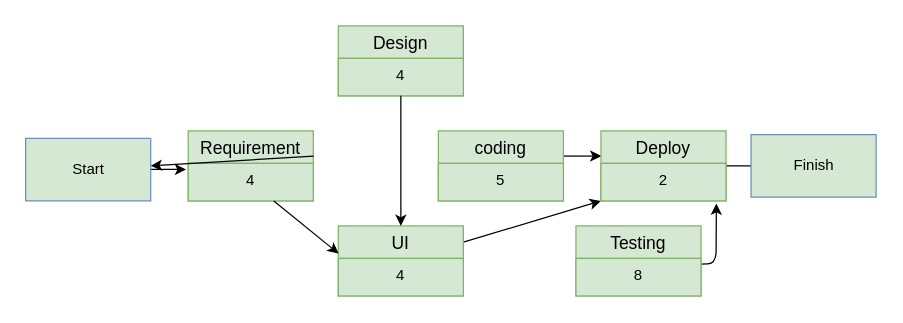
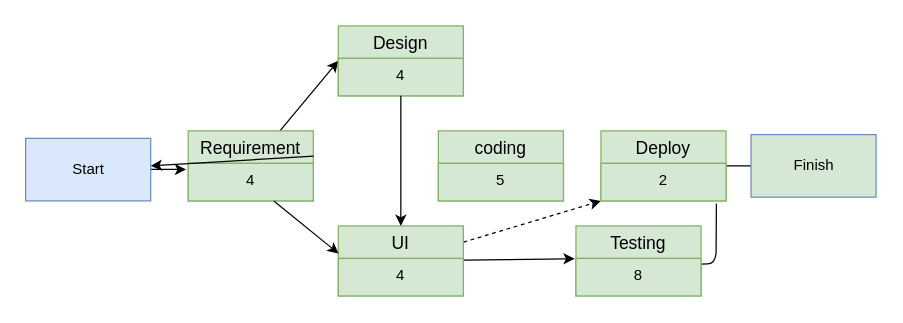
edge "Requirement" -> "Design": added
edge "coding" -> "Deploy": removed
node "Start": fillcolor #d5e8d4 -> #dae8fc
edge "8" -> "2": arrowhead classic -> none
edge "UI" -> "2": style solid -> dashed
edge "UI" -> "8": added
